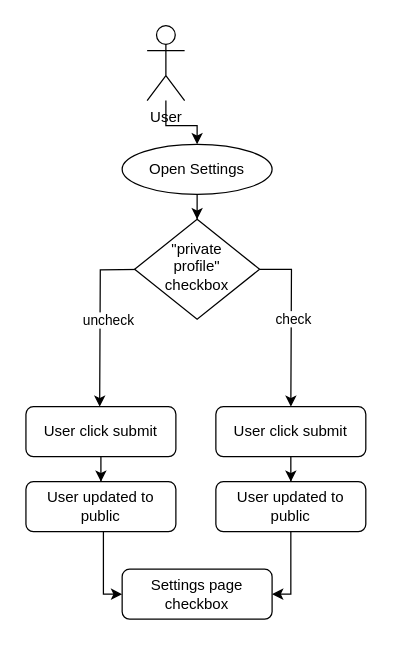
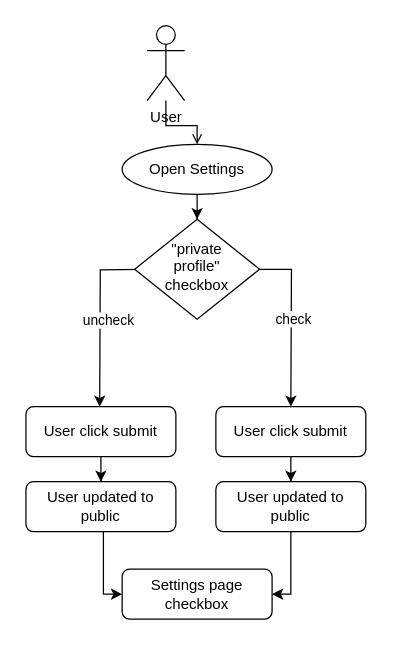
edge "User" -> "Open Settings": arrowhead classic -> open
